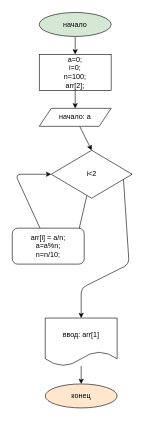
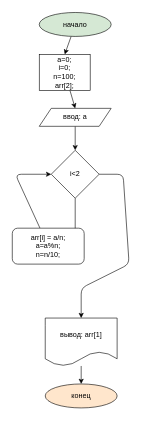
node "a=0; i=0; n=100; arr[2];": size 72x36 -> 51x36
node "начало: a": label "начало: a" -> "ввод: a"
node "i<2": size 81x48 -> 48x48
node "ввод: arr[1]": label "ввод: arr[1]" -> "вывод: arr[1]"
